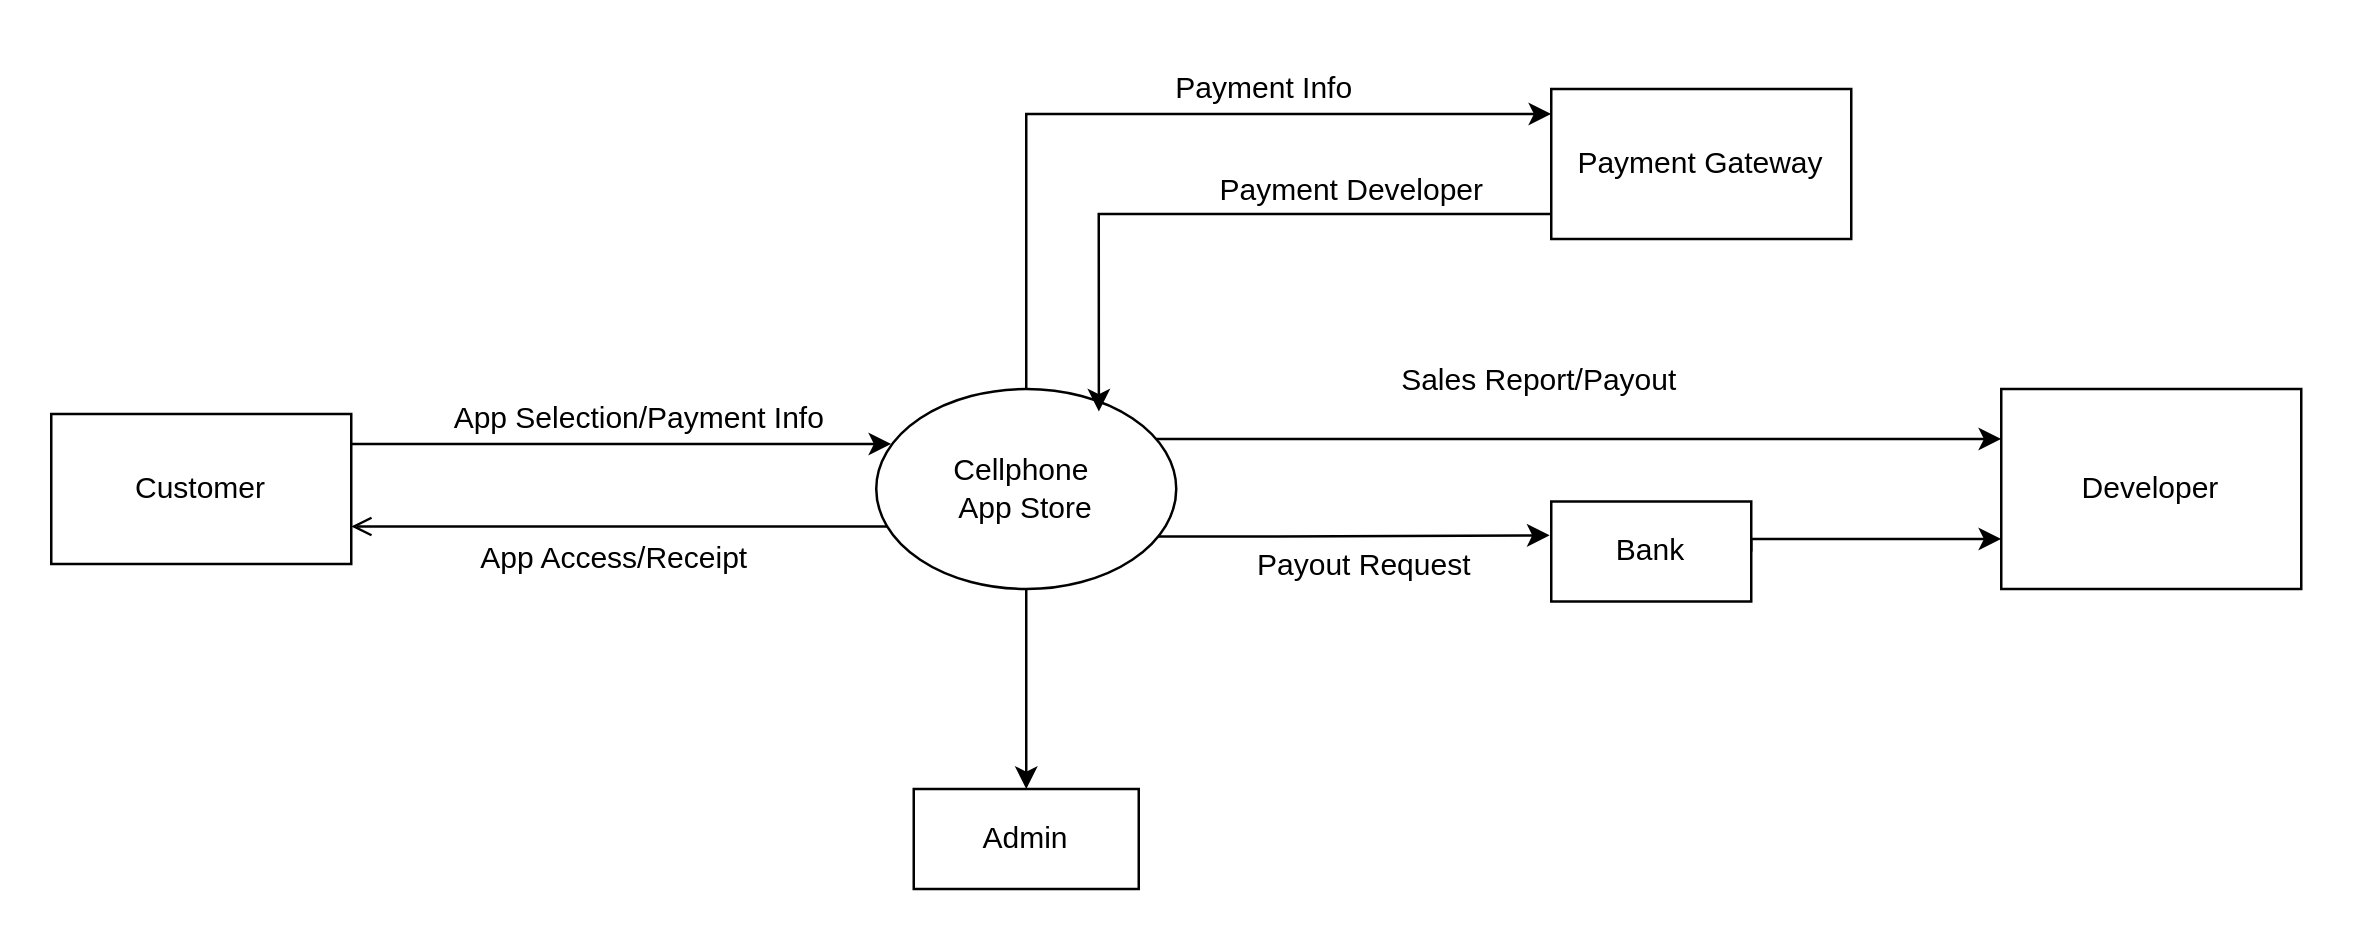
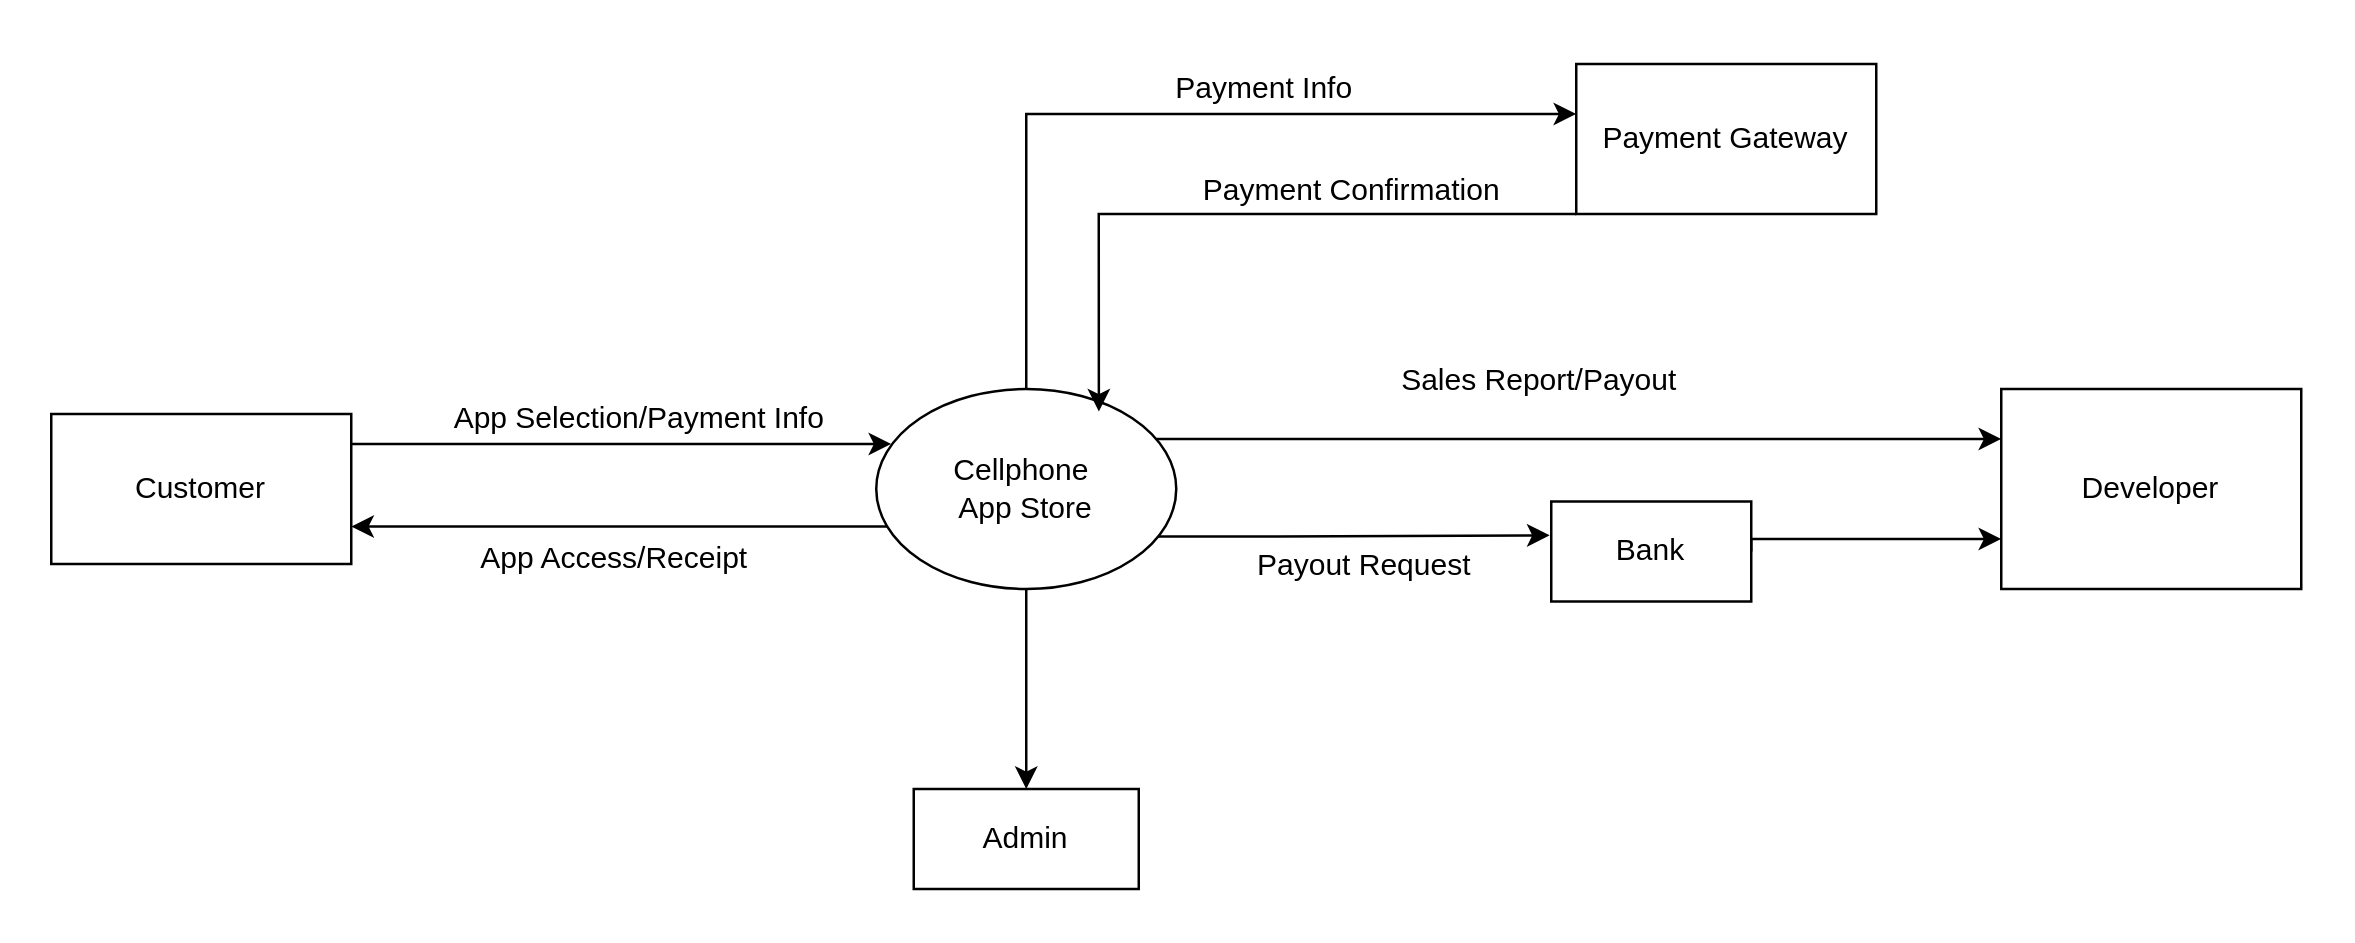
node "Payment Gateway": moved (1701, 164) -> (1726, 139)
node "Payment Developer": label "Payment Developer" -> "Payment Confirmation"
edge "Cellphone App Store" -> "Customer": arrowhead open -> classic
